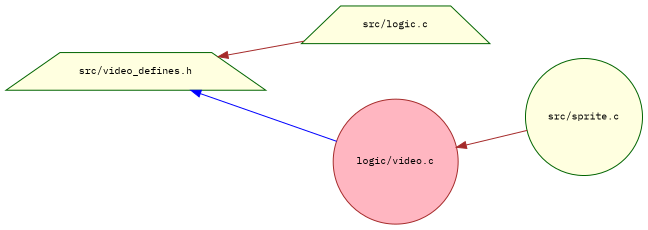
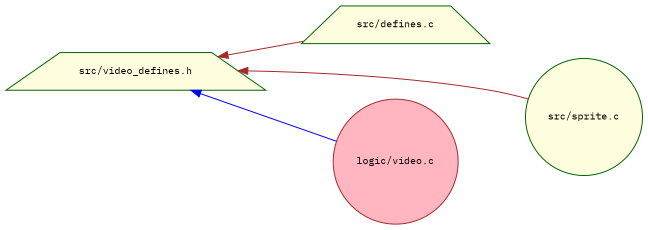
node "src/logic.c": label "src/logic.c" -> "src/defines.c"
edge "src/sprite.c" -> "logic/video.c": now "src/sprite.c" -> "src/video_defines.h"
